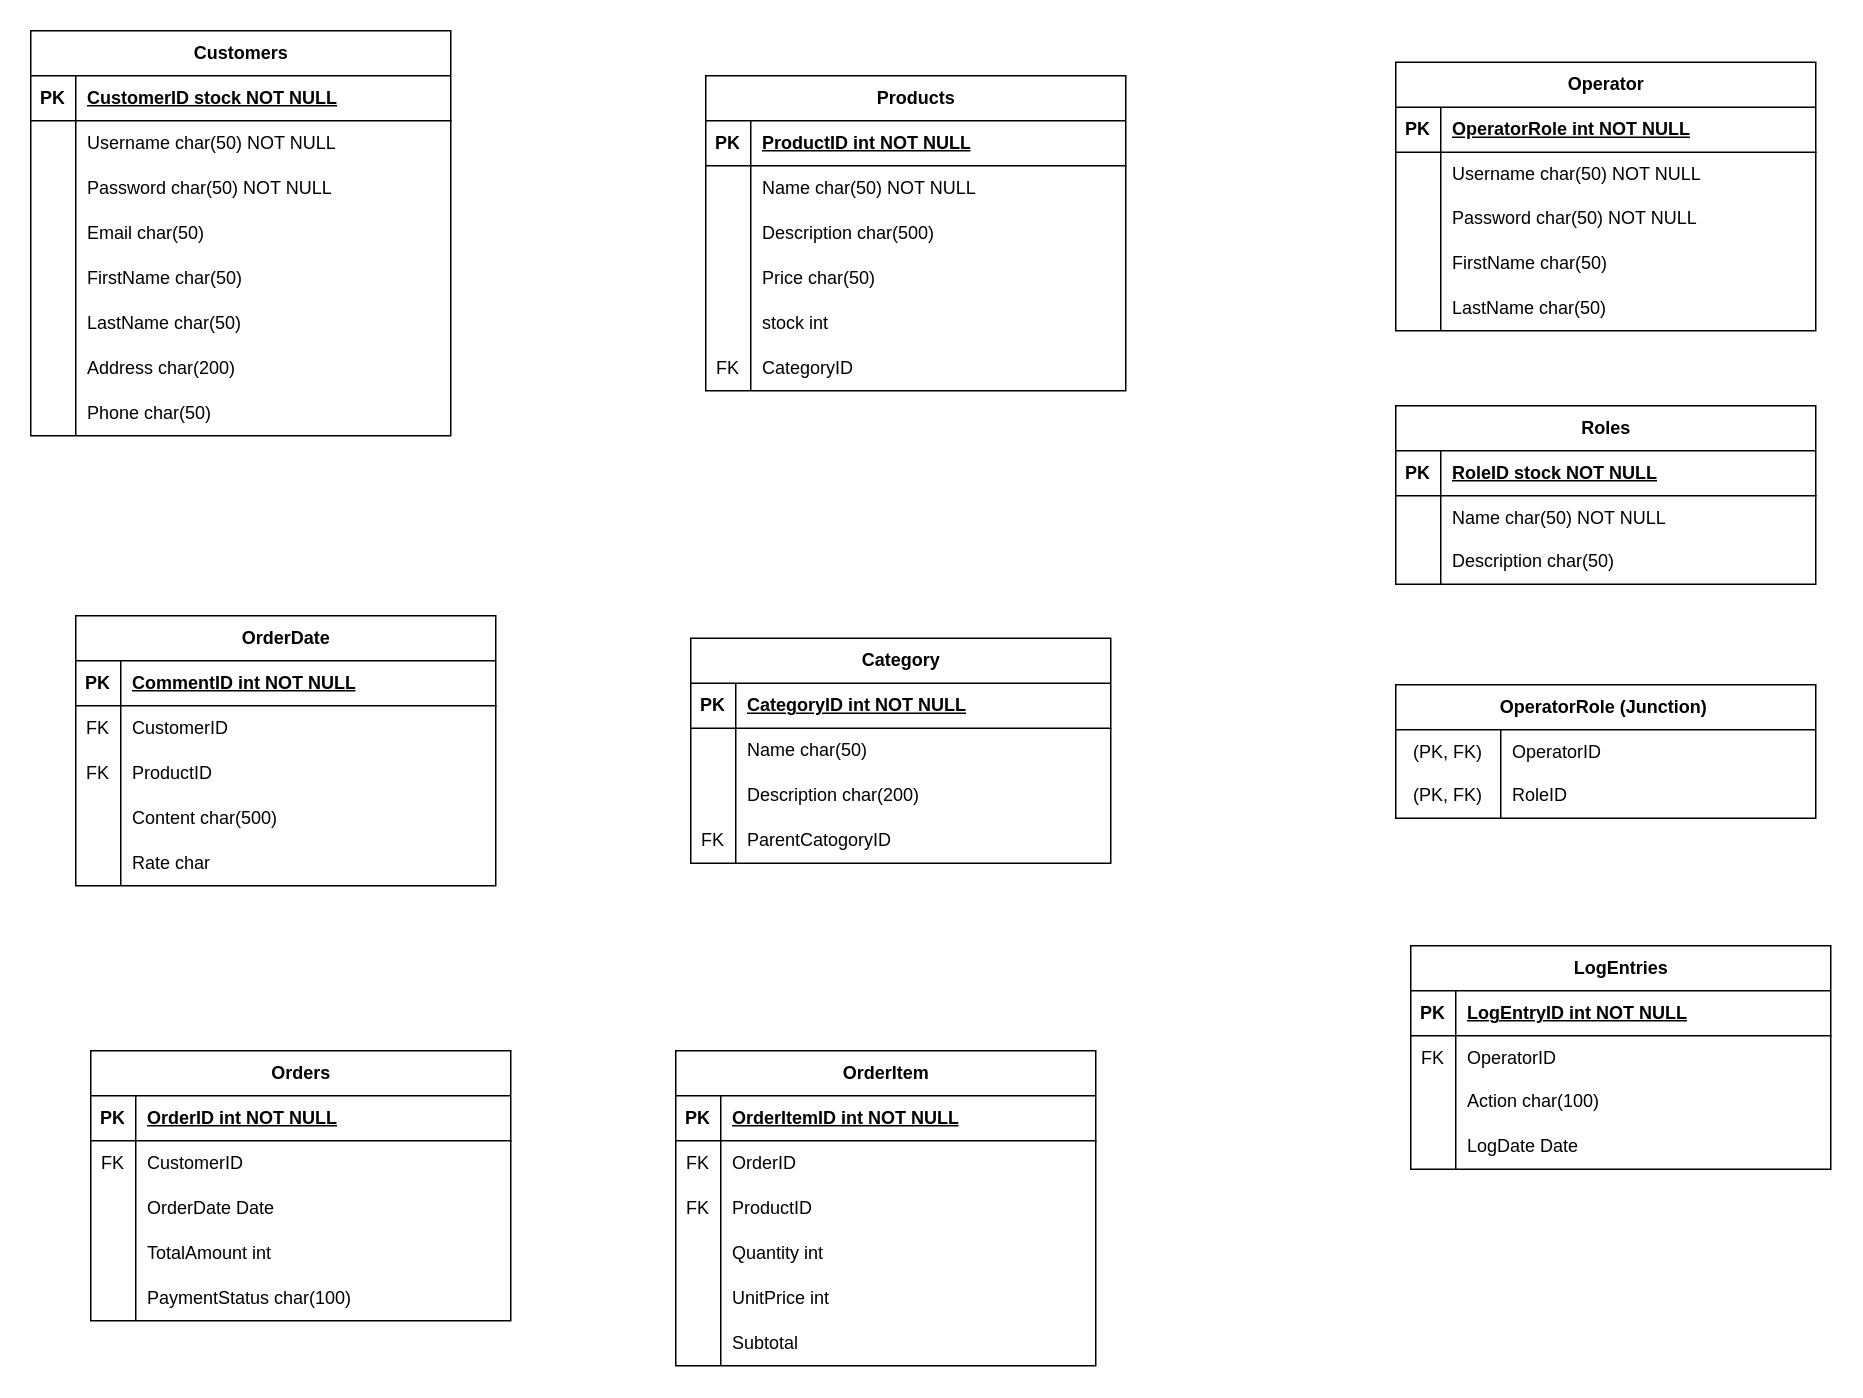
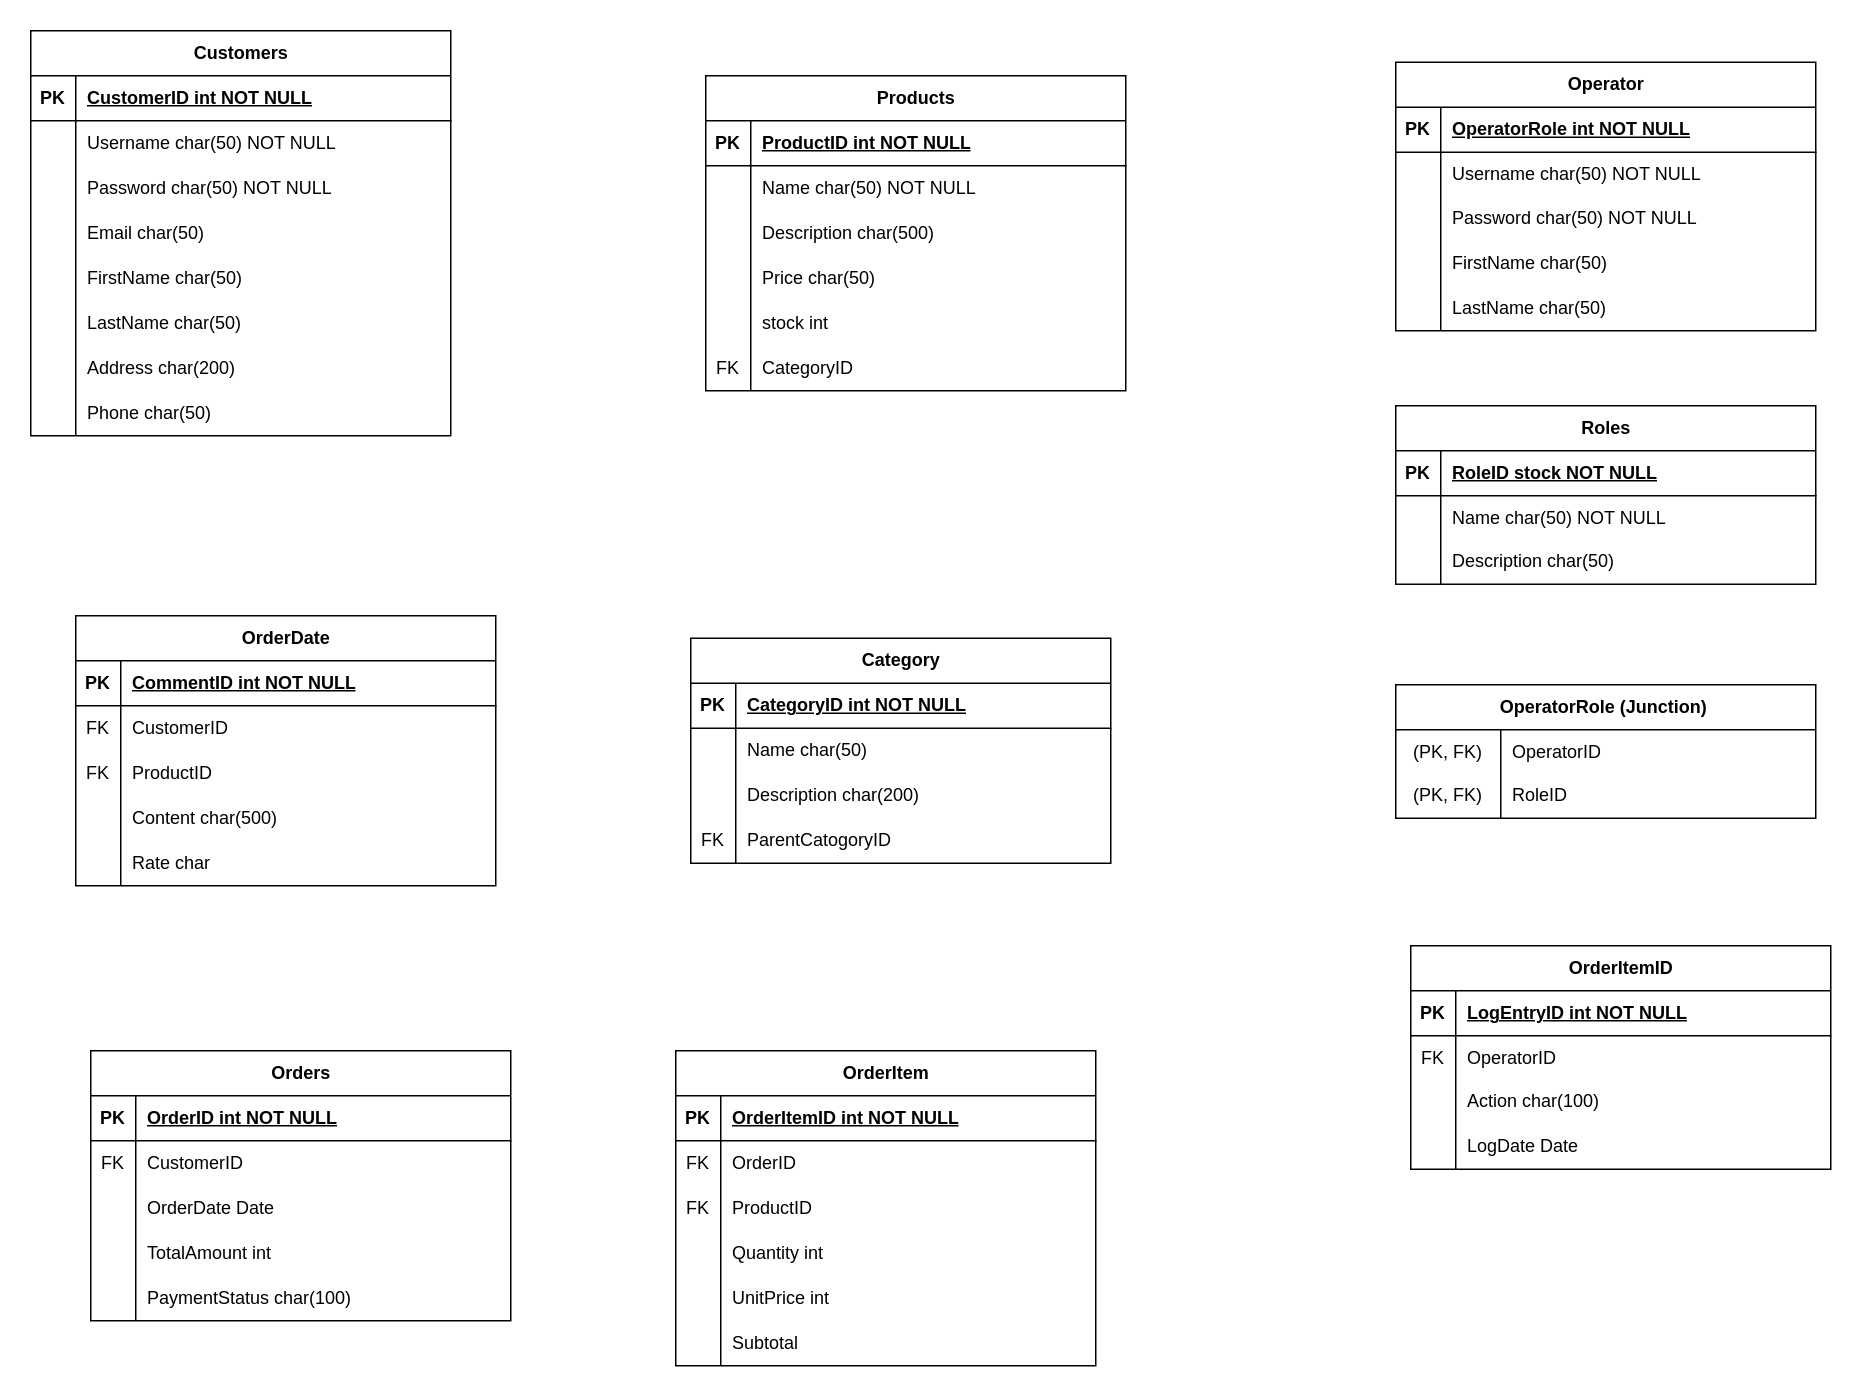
node "CustomerID stock NOT NULL": label "CustomerID stock NOT NULL" -> "CustomerID int NOT NULL"
node "LogEntries": label "LogEntries" -> "OrderItemID"
